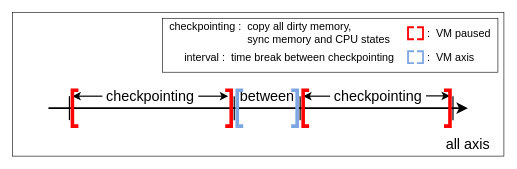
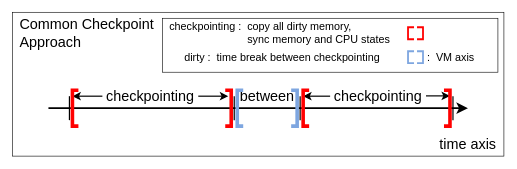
node "Common Checkpoint Approach": added
node ": VM paused": removed
node "interval : time break between checkpointing": label "interval : time break between checkpointing" -> "dirty : time break between checkpointing"
node "all axis": label "all axis" -> "time axis"
